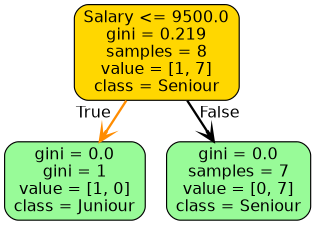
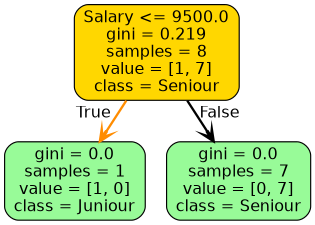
node "gini = 0.0 gini = 1 value = [1, 0] class = Juniour": label "gini = 0.0 gini = 1 value = [1, 0] class = Juniour" -> "gini = 0.0 samples = 1 value = [1, 0] class = Juniour"
